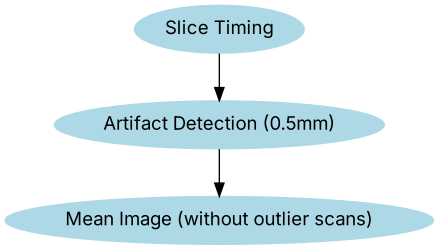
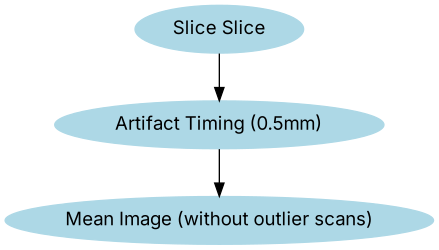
node "Slice Timing": label "Slice Timing" -> "Slice Slice"
node "Artifact Detection (0.5mm)": label "Artifact Detection (0.5mm)" -> "Artifact Timing (0.5mm)"
